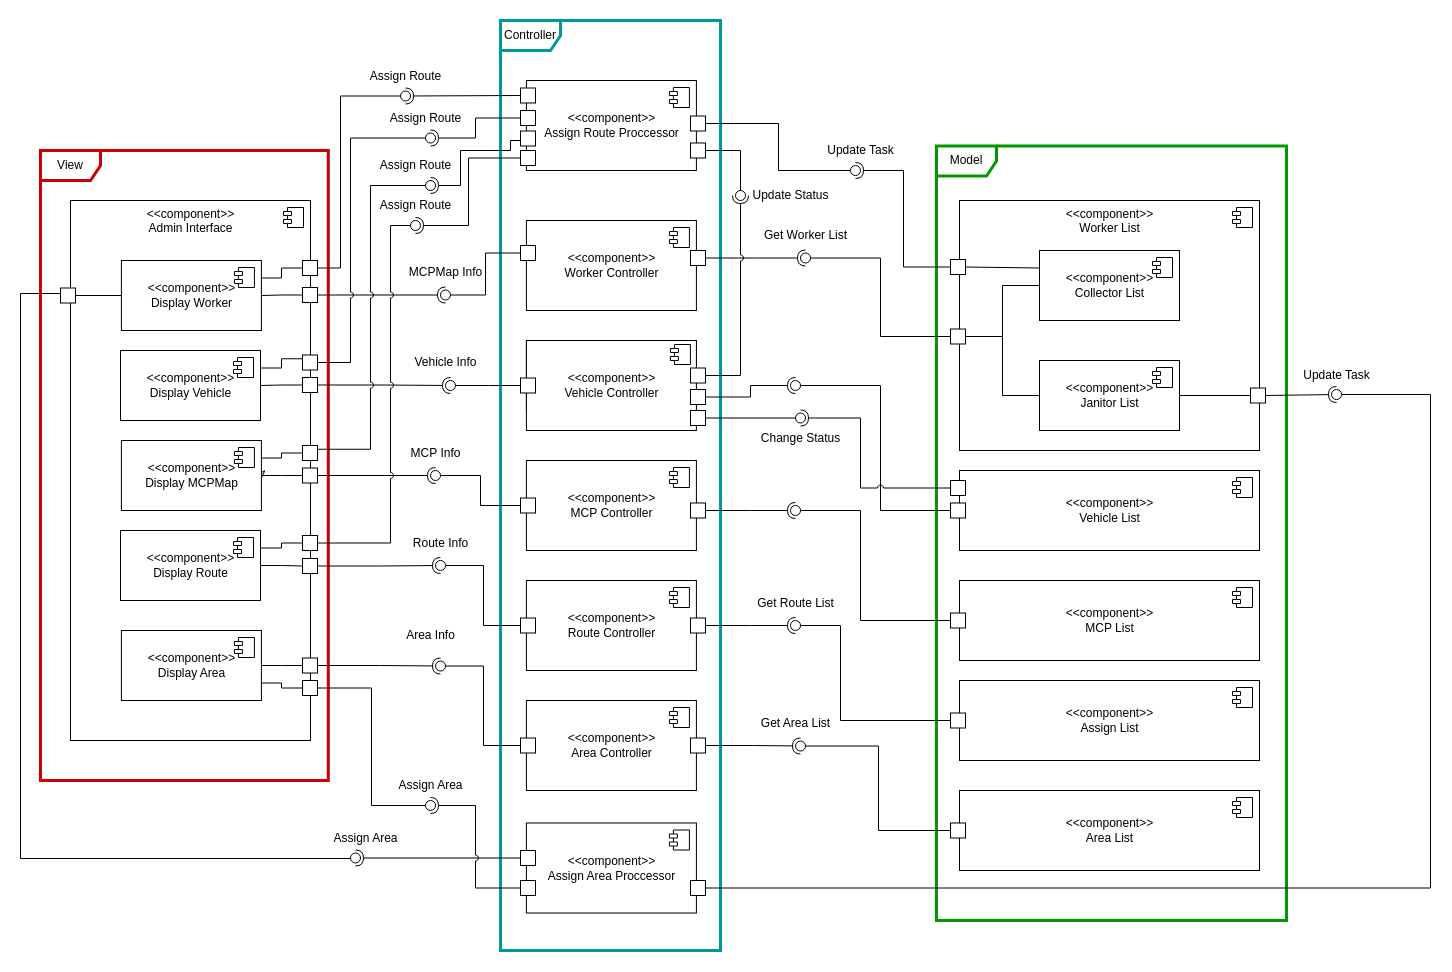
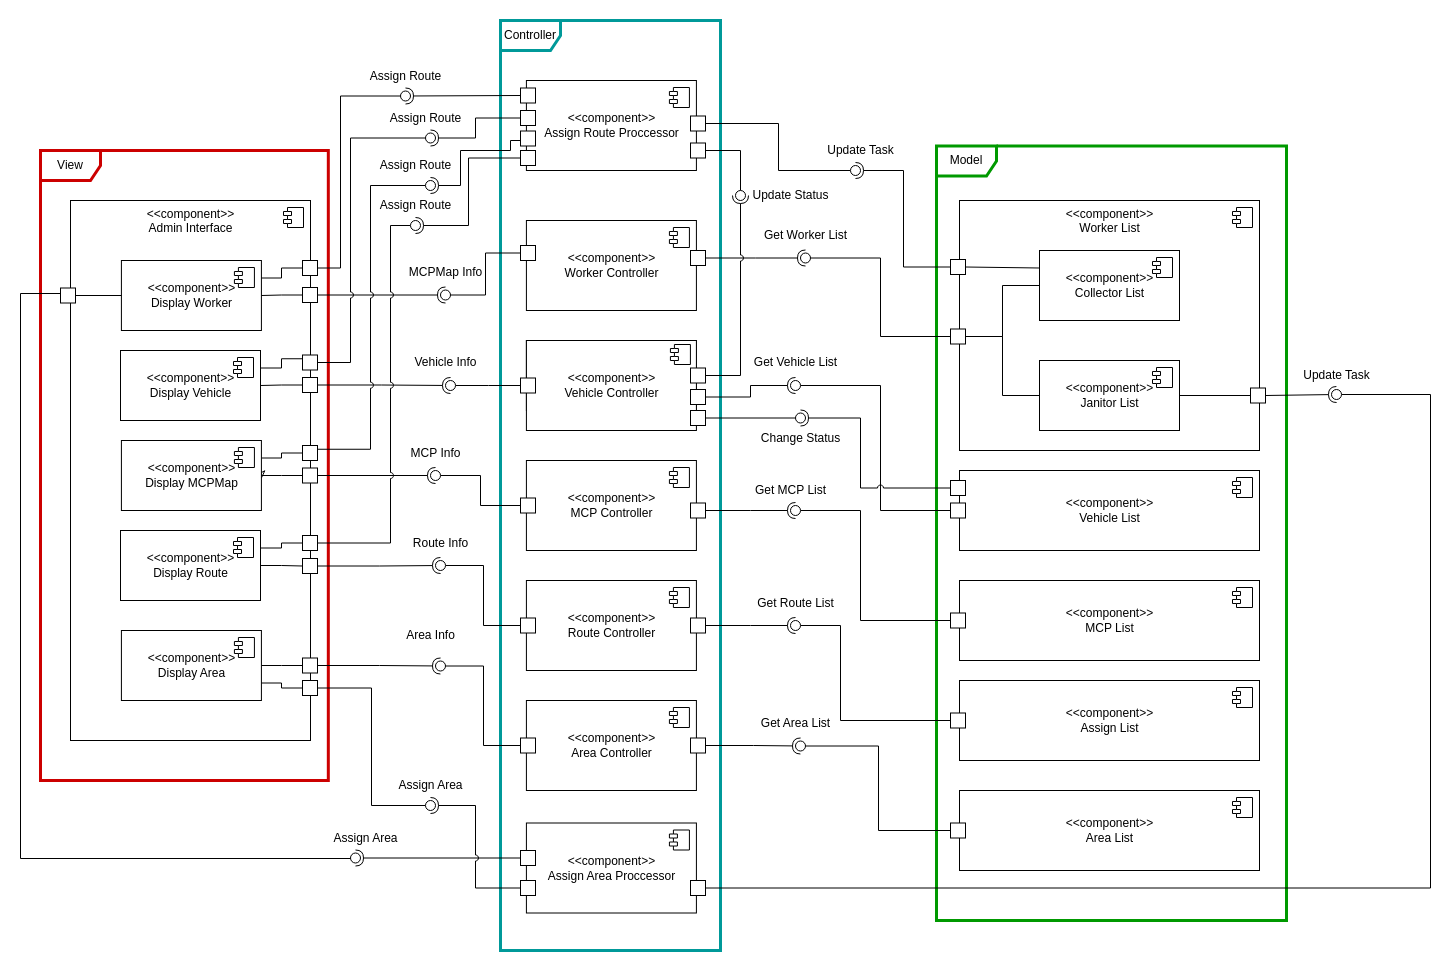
node "Get Vehicle List": added
node "Get MCP List": added
